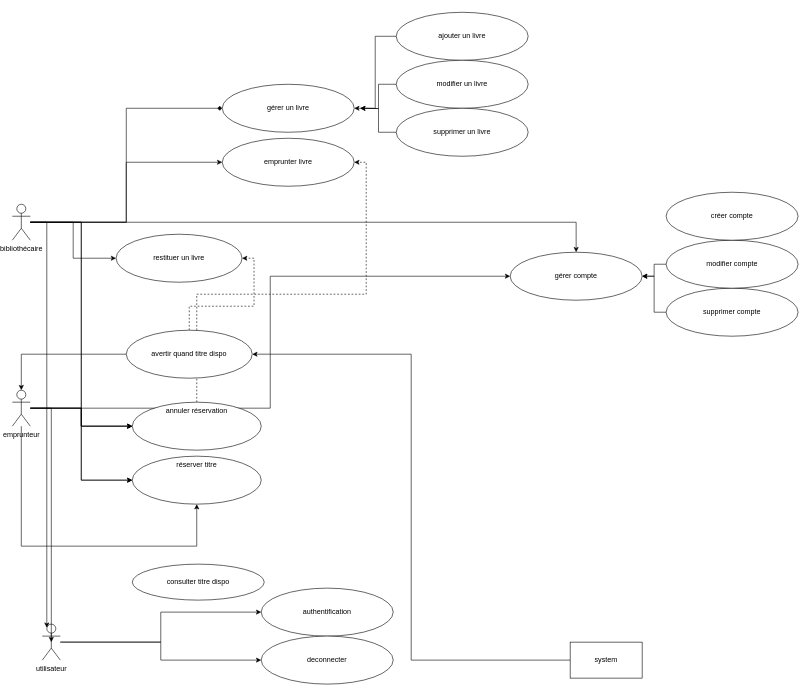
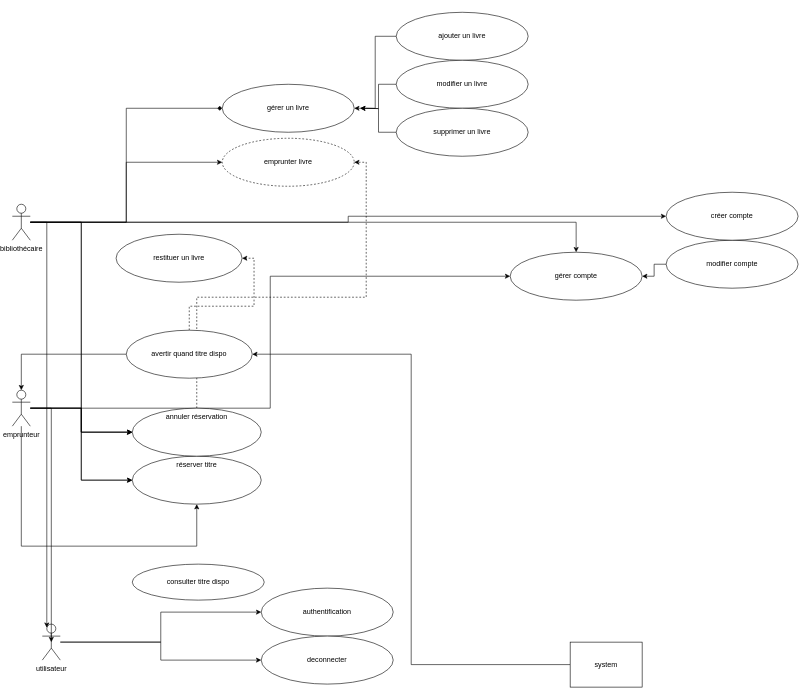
node "emprunter livre": style solid -> dashed
edge "bibliothécaire" -> "restituer un livre": now "bibliothécaire" -> "créer compte"
edge "supprimer compte" -> "gérer compte": removed
node "supprimer compte": removed
node "annuler réservation": moved (197, 426) -> (197, 432)
node "system": size 72x36 -> 72x45
